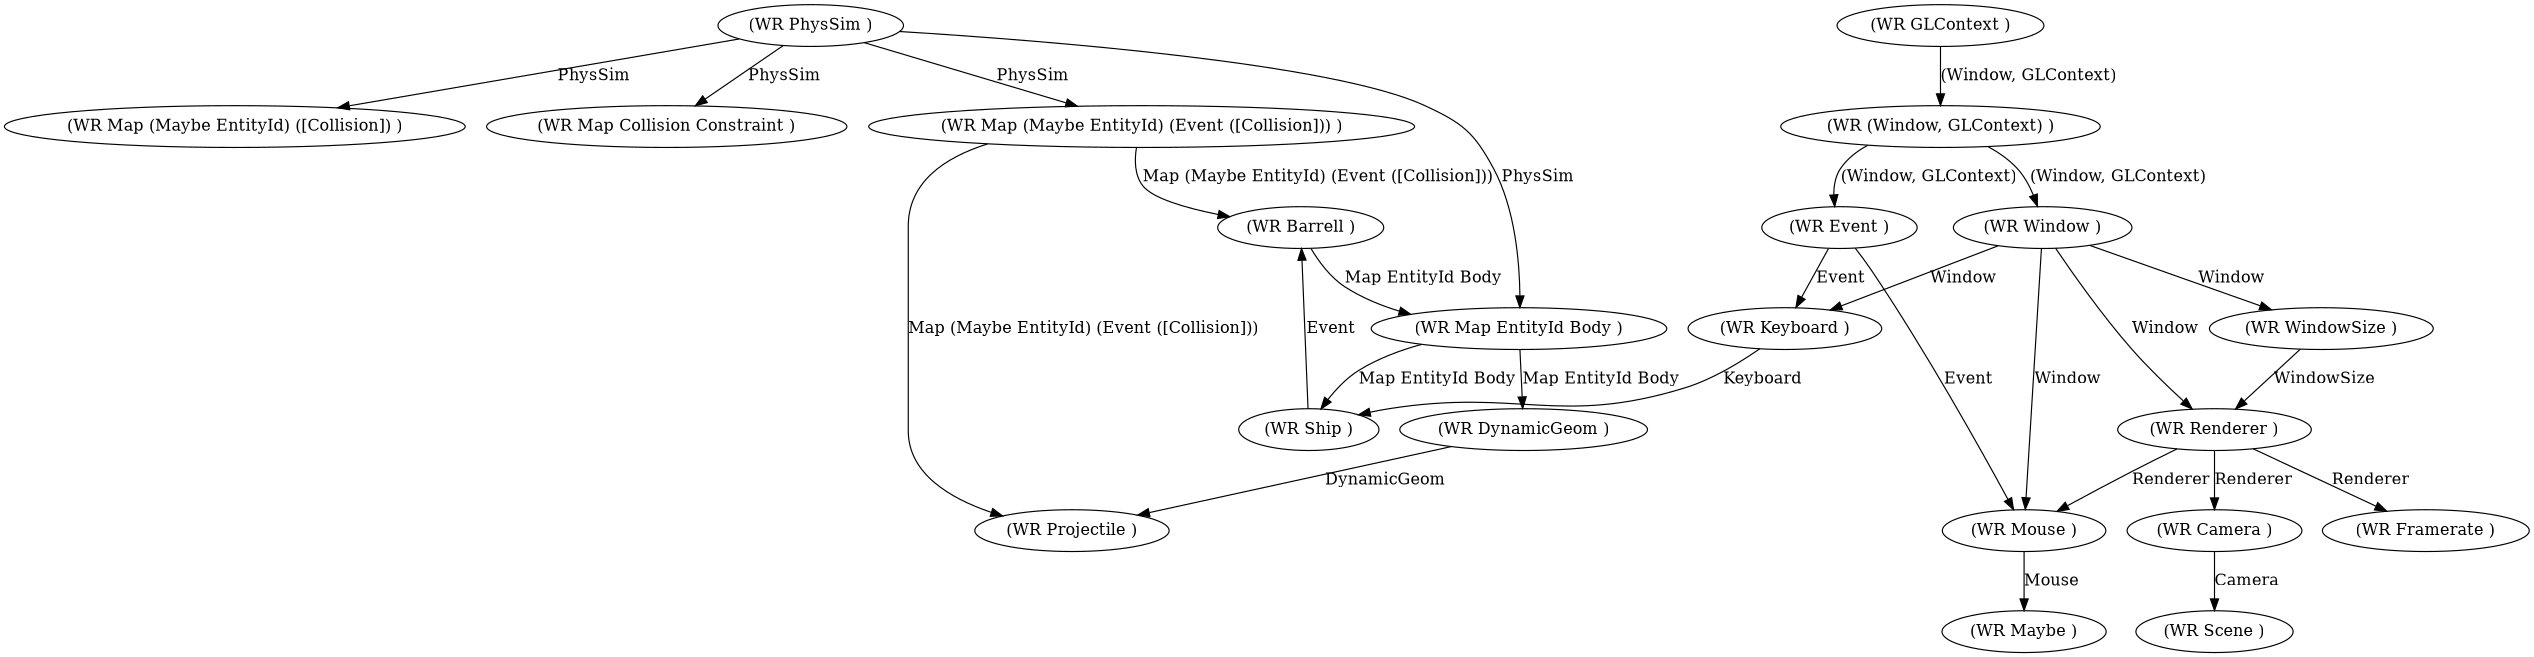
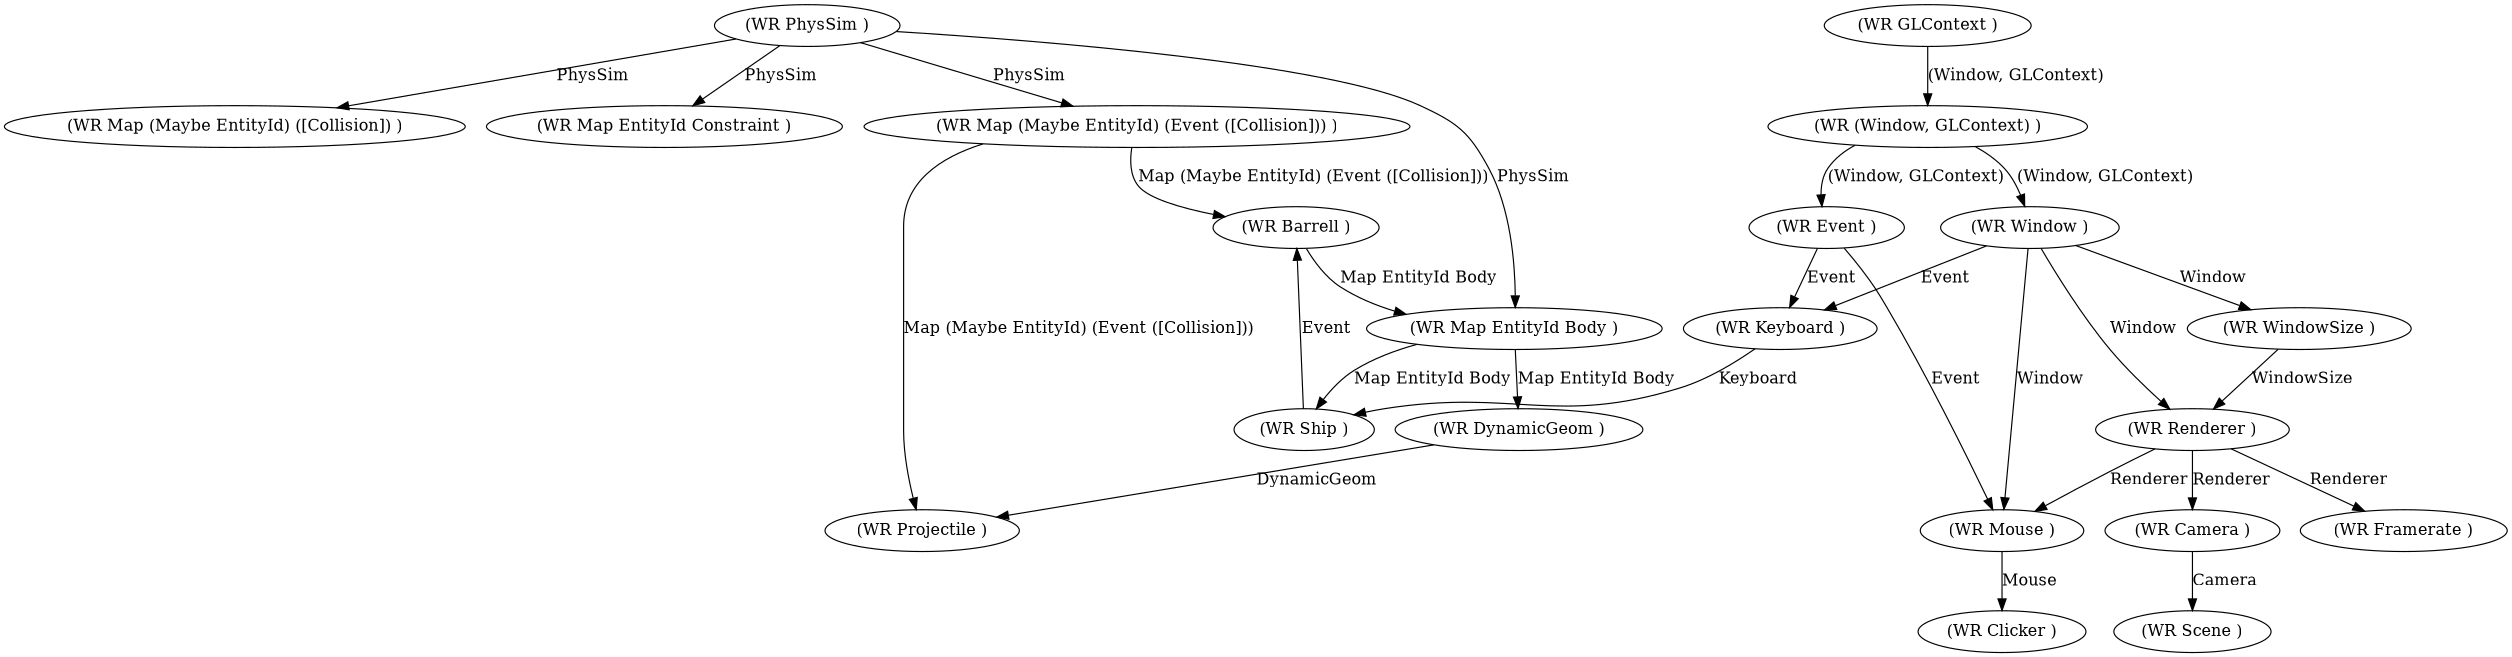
node "(WR Map Collision Constraint )": label "(WR Map Collision Constraint )" -> "(WR Map EntityId Constraint )"
edge "(WR Window )" -> "(WR Keyboard )": label "Window" -> "Event"
node "(WR Maybe )": label "(WR Maybe )" -> "(WR Clicker )"
